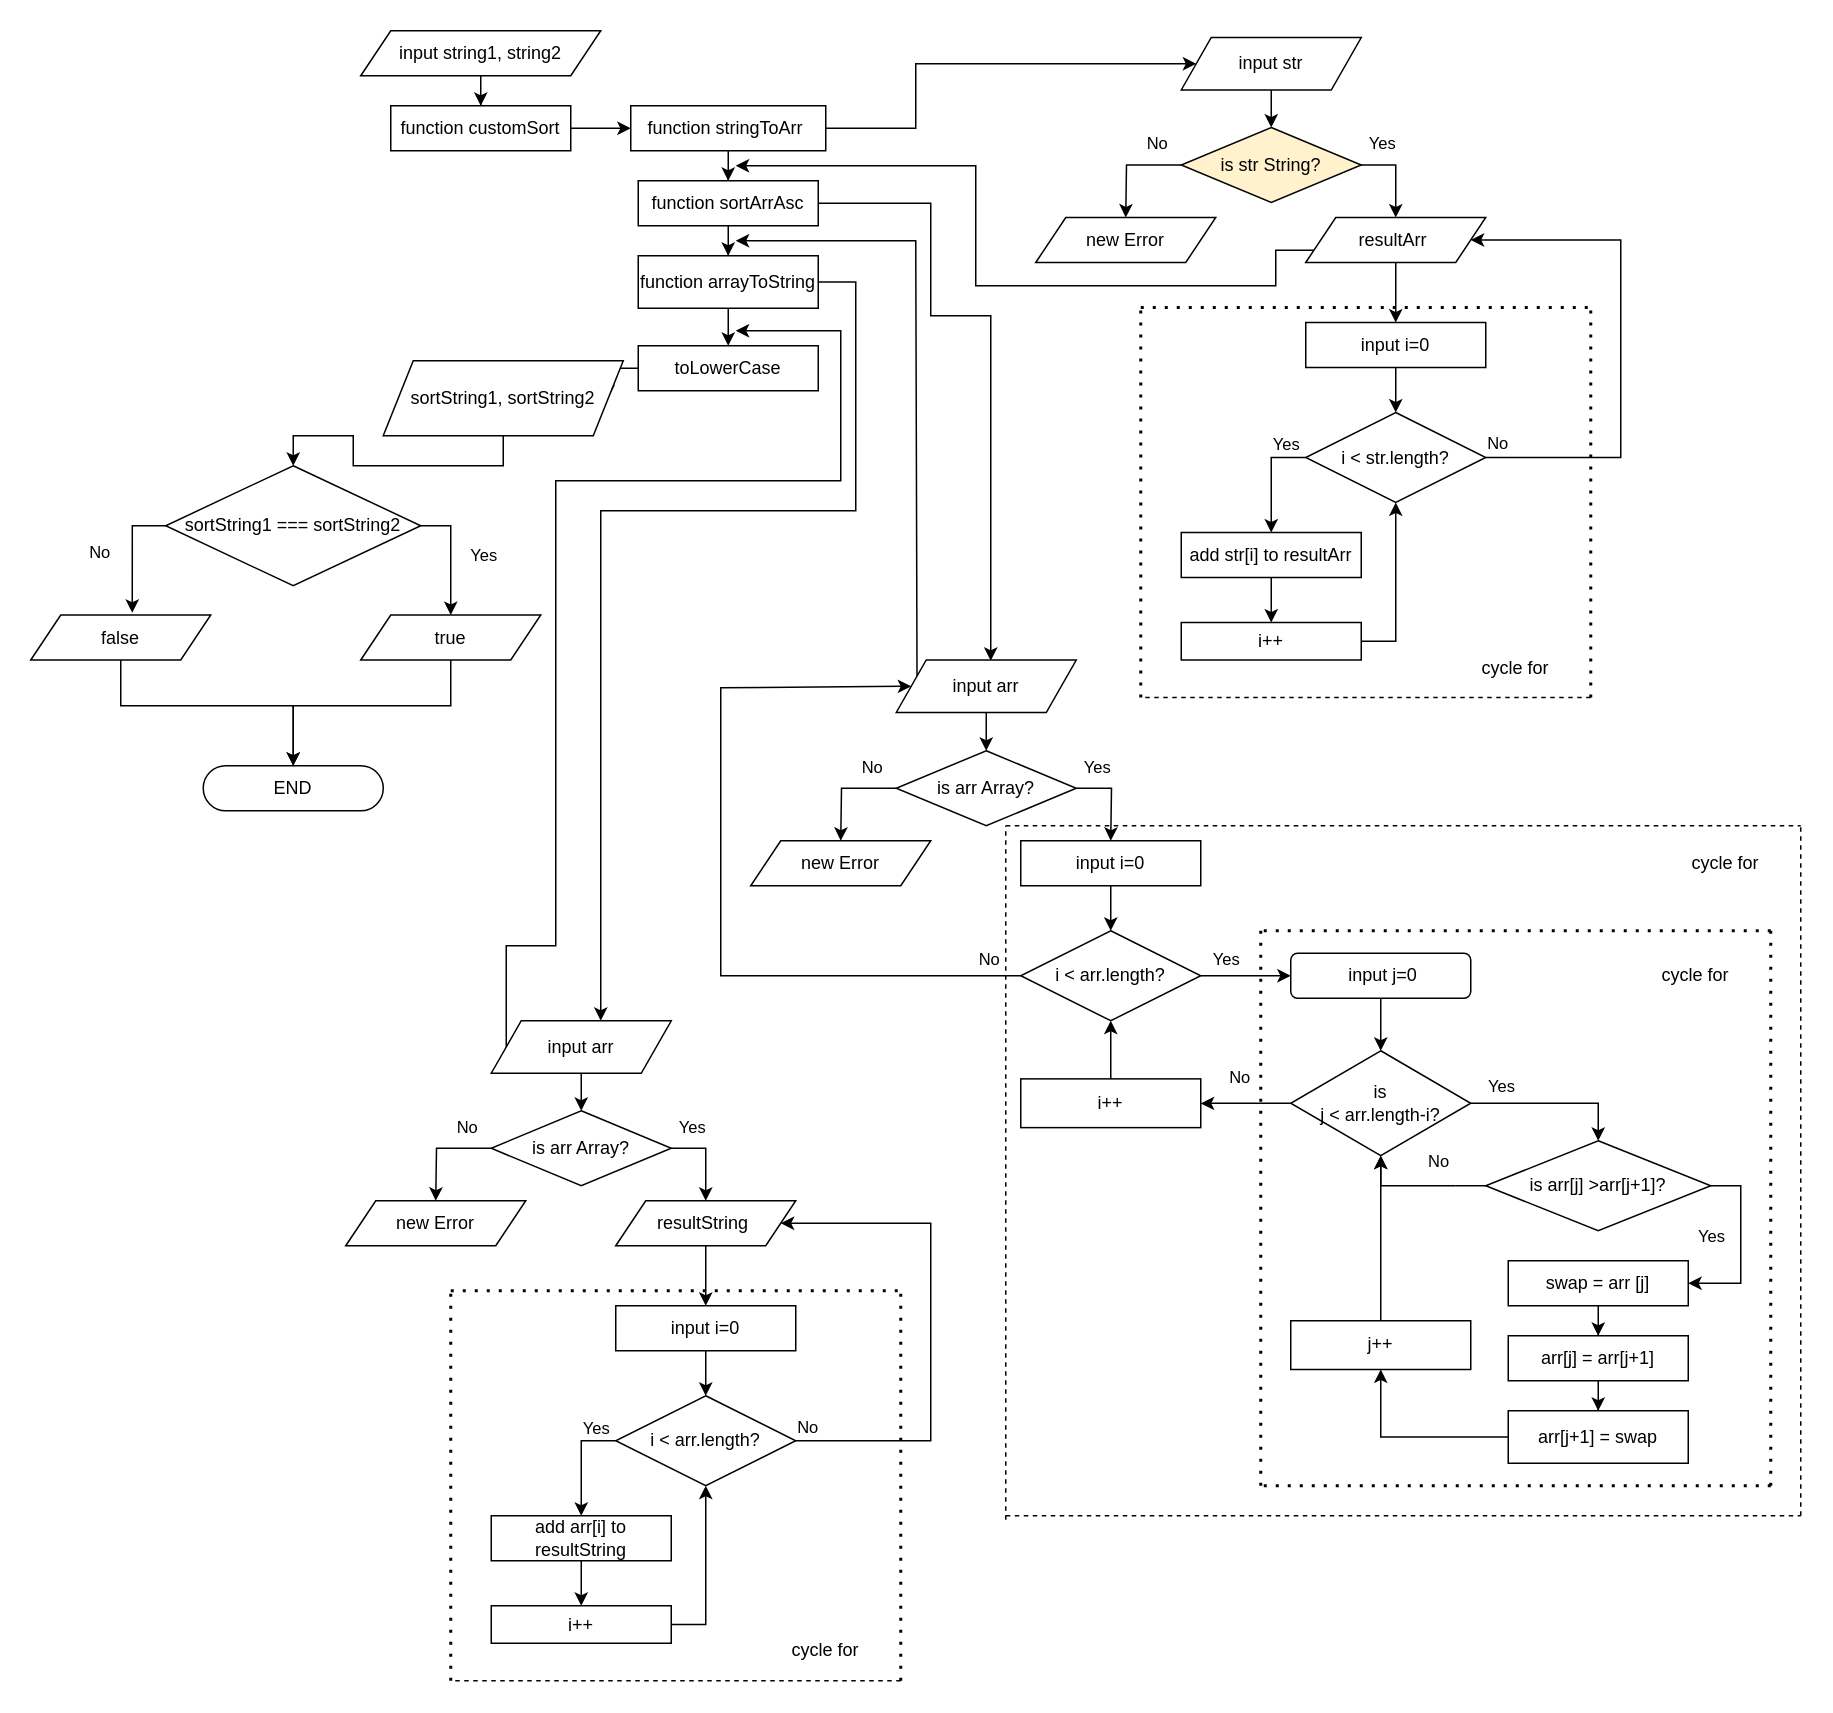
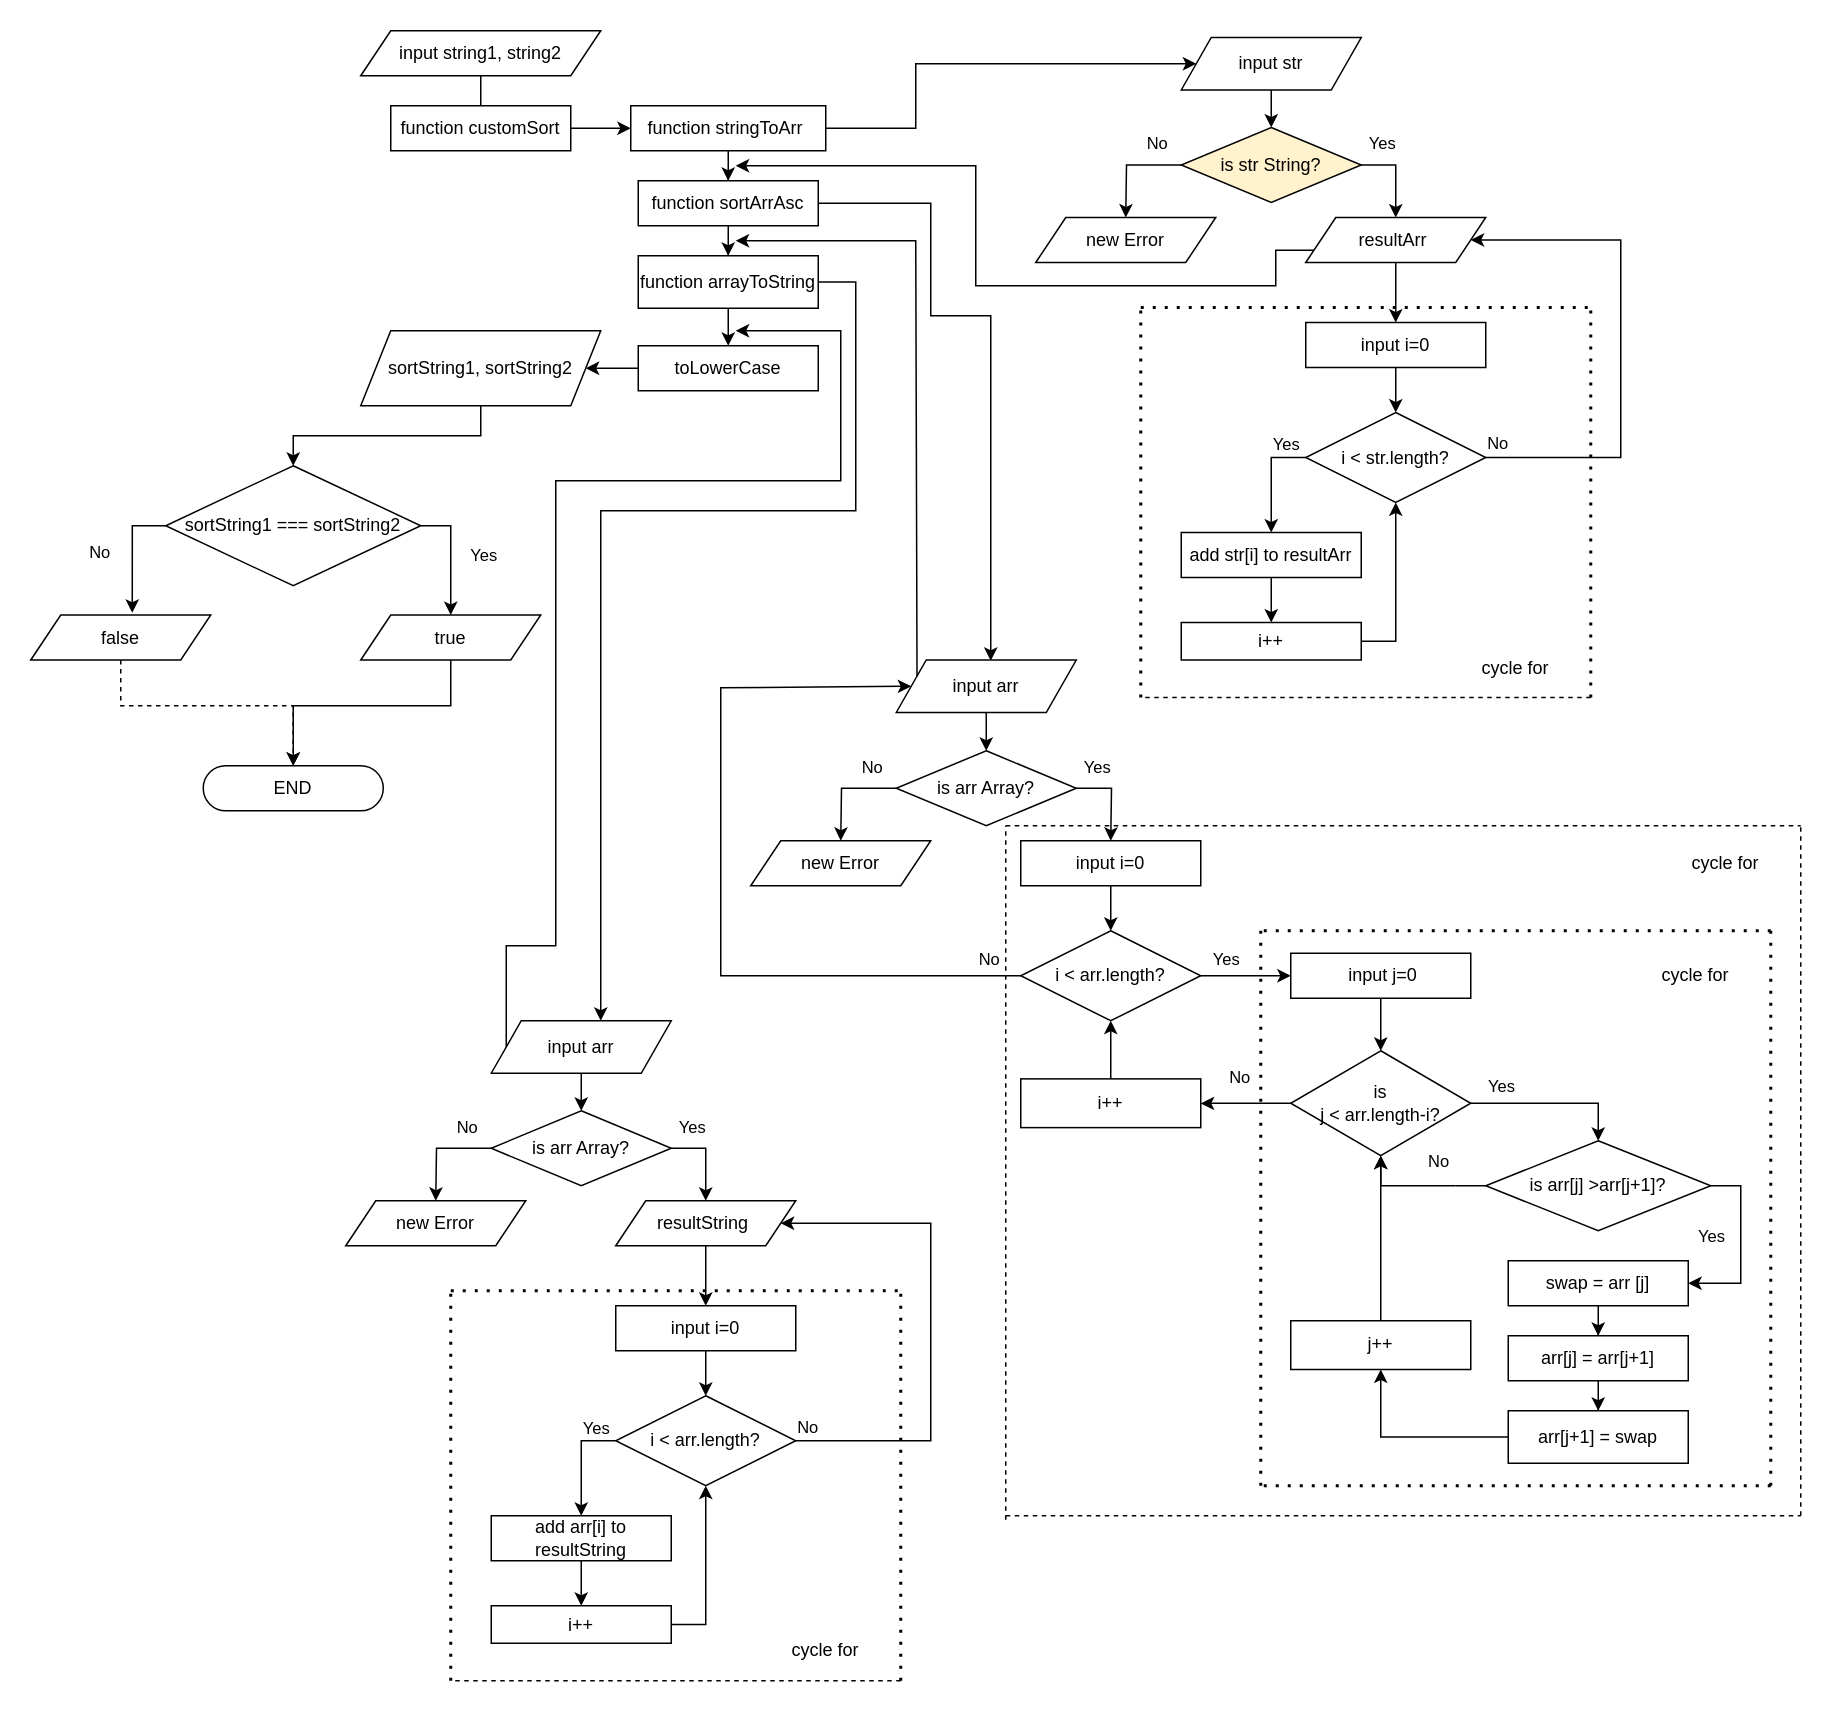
edge "input string1, string2" -> "function customSort": arrowhead classic -> none
node "sortString1, sortString2": moved (503, 398) -> (481, 368)
edge "false" -> "END": style solid -> dashed
node "input j=0": shape rounded rectangle -> rectangle
